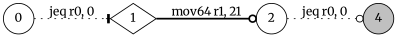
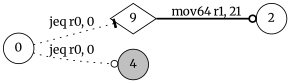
node "1": label "1" -> "9"
edge "2" -> "4": now "0" -> "4"
